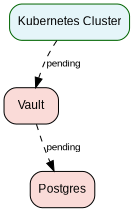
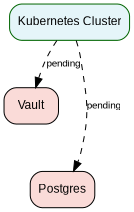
edge "Vault" -> "Postgres": now "Kubernetes Cluster" -> "Postgres"
